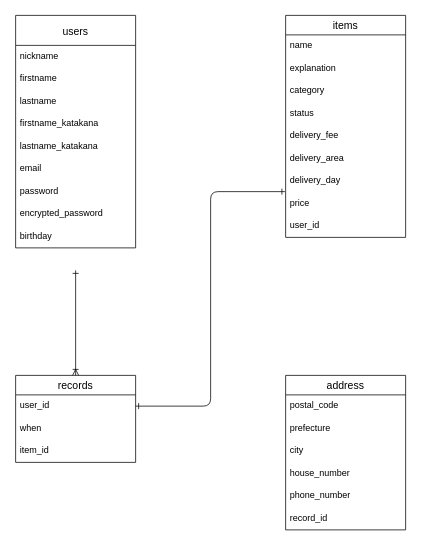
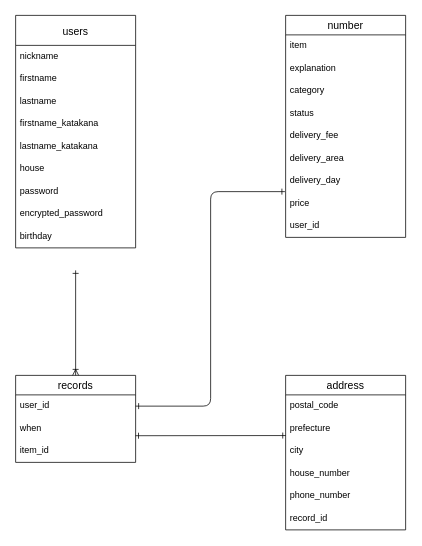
node "items": label "items" -> "number"
node "name": label "name" -> "item"
node "email": label "email" -> "house"
edge "when" -- "prefecture": added
